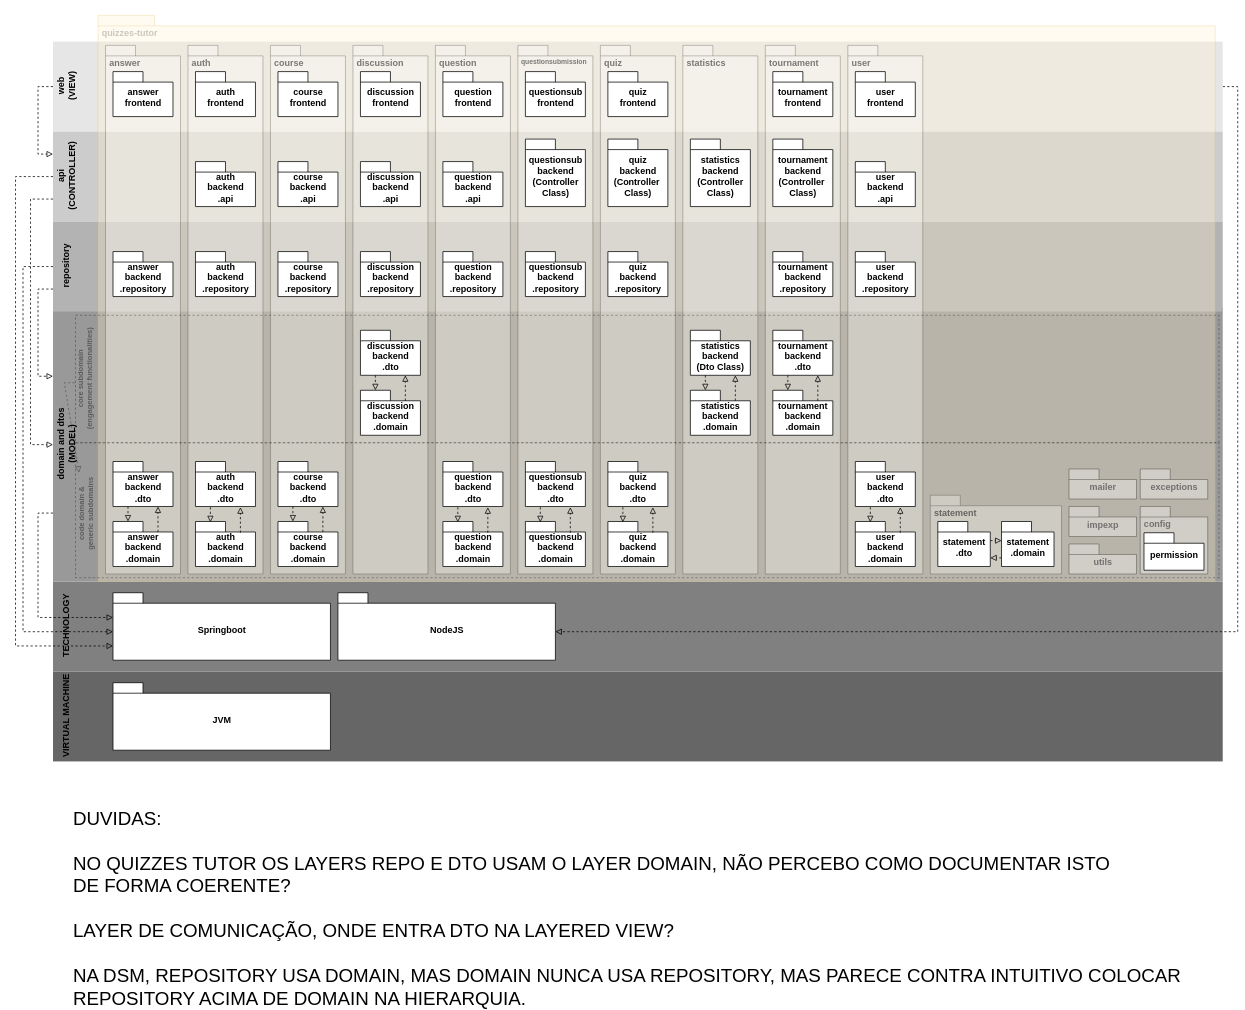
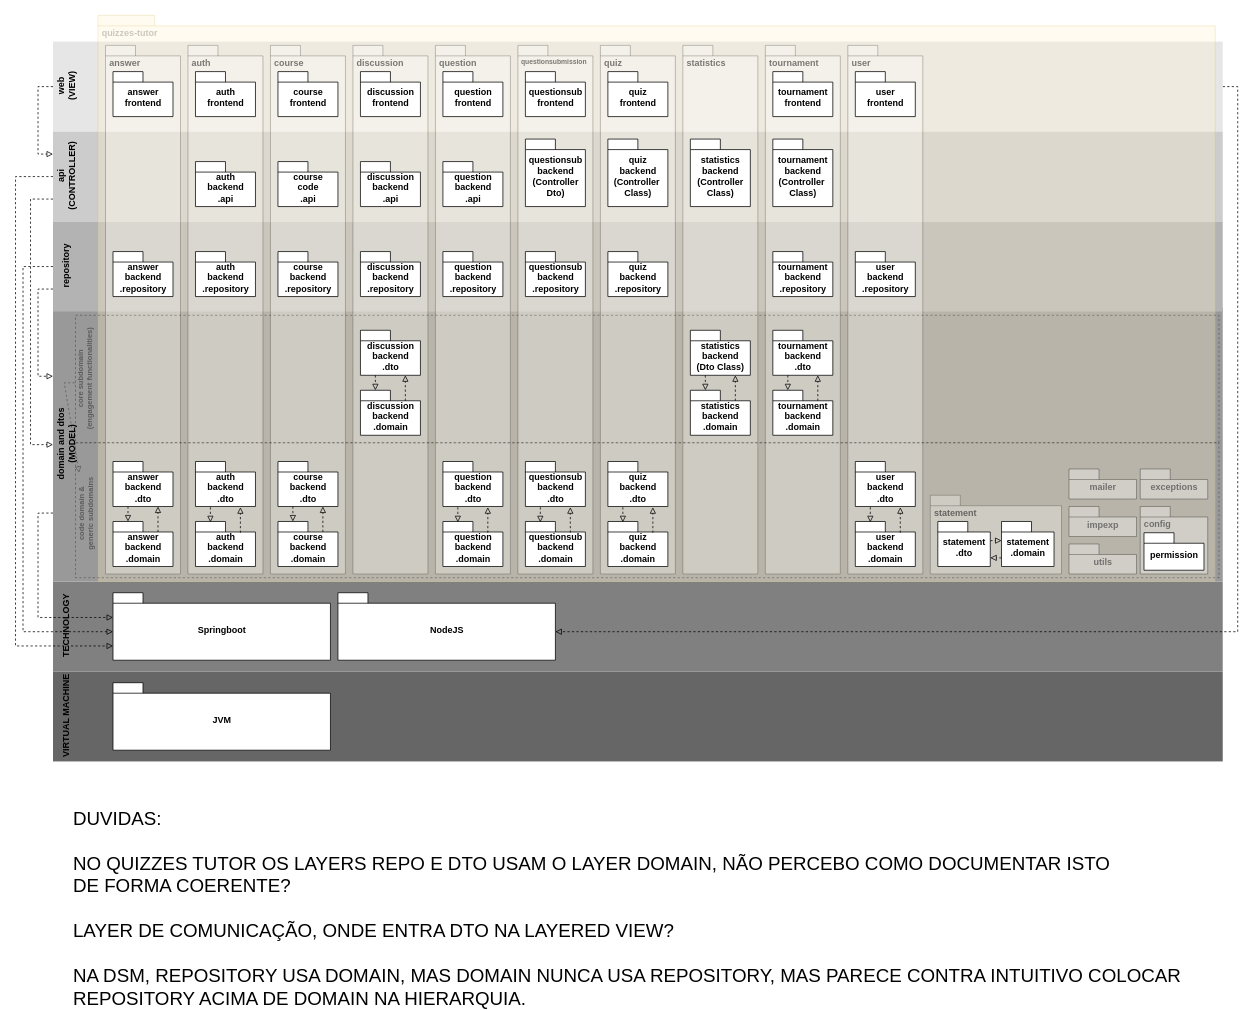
node "questionsub backend (Controller Class)": label "questionsub backend (Controller Class)" -> "questionsub backend (Controller Dto)"
node "user backend .api": removed
node "course backend .api": label "course backend .api" -> "course code .api"
